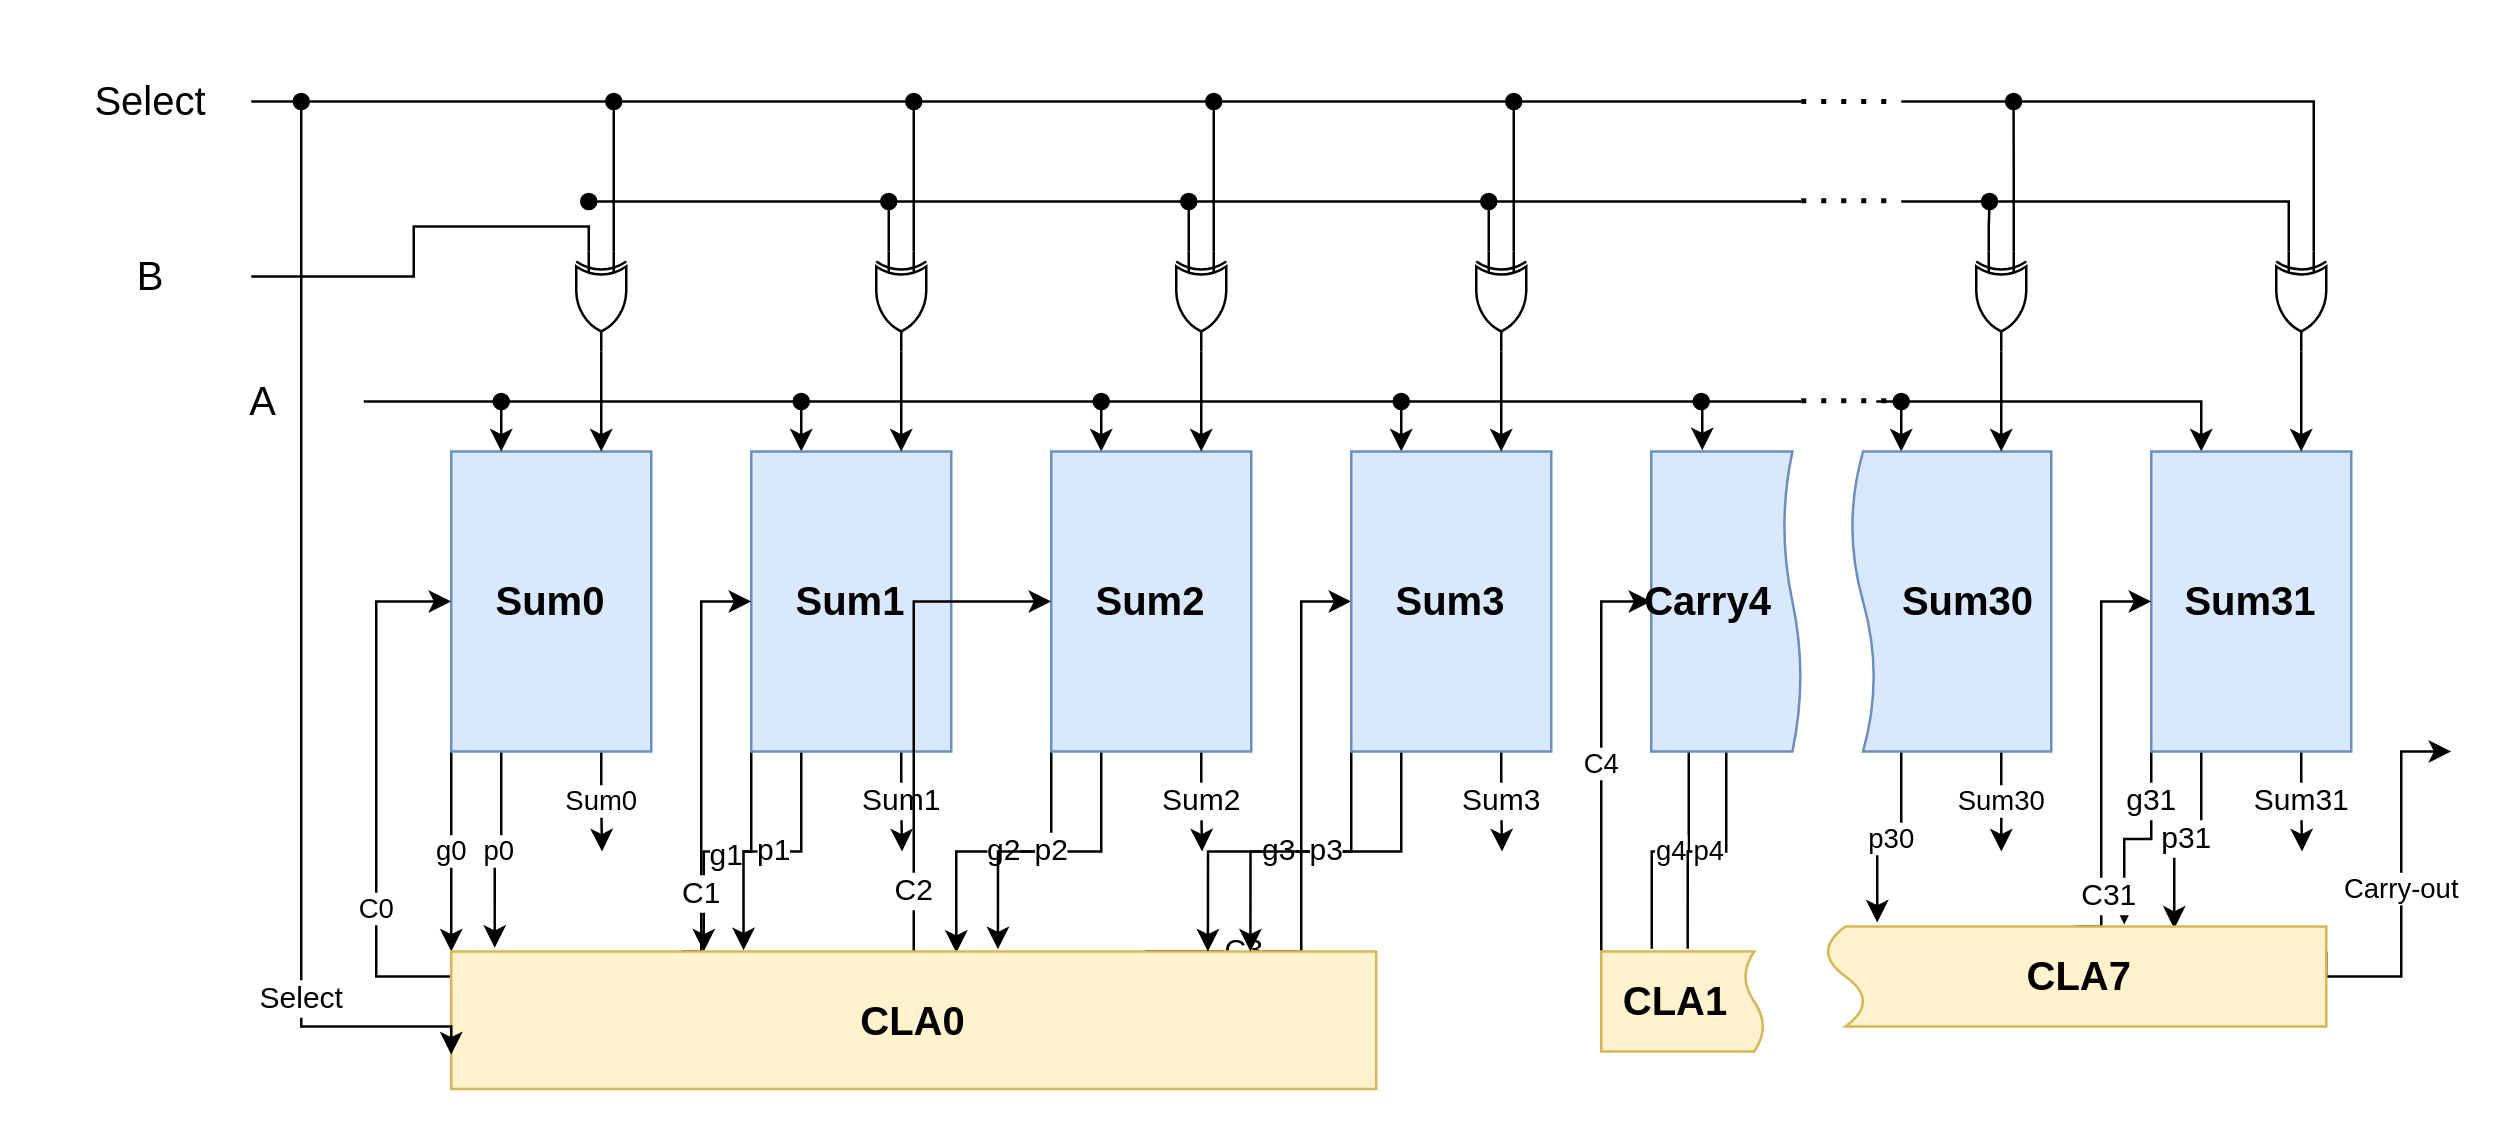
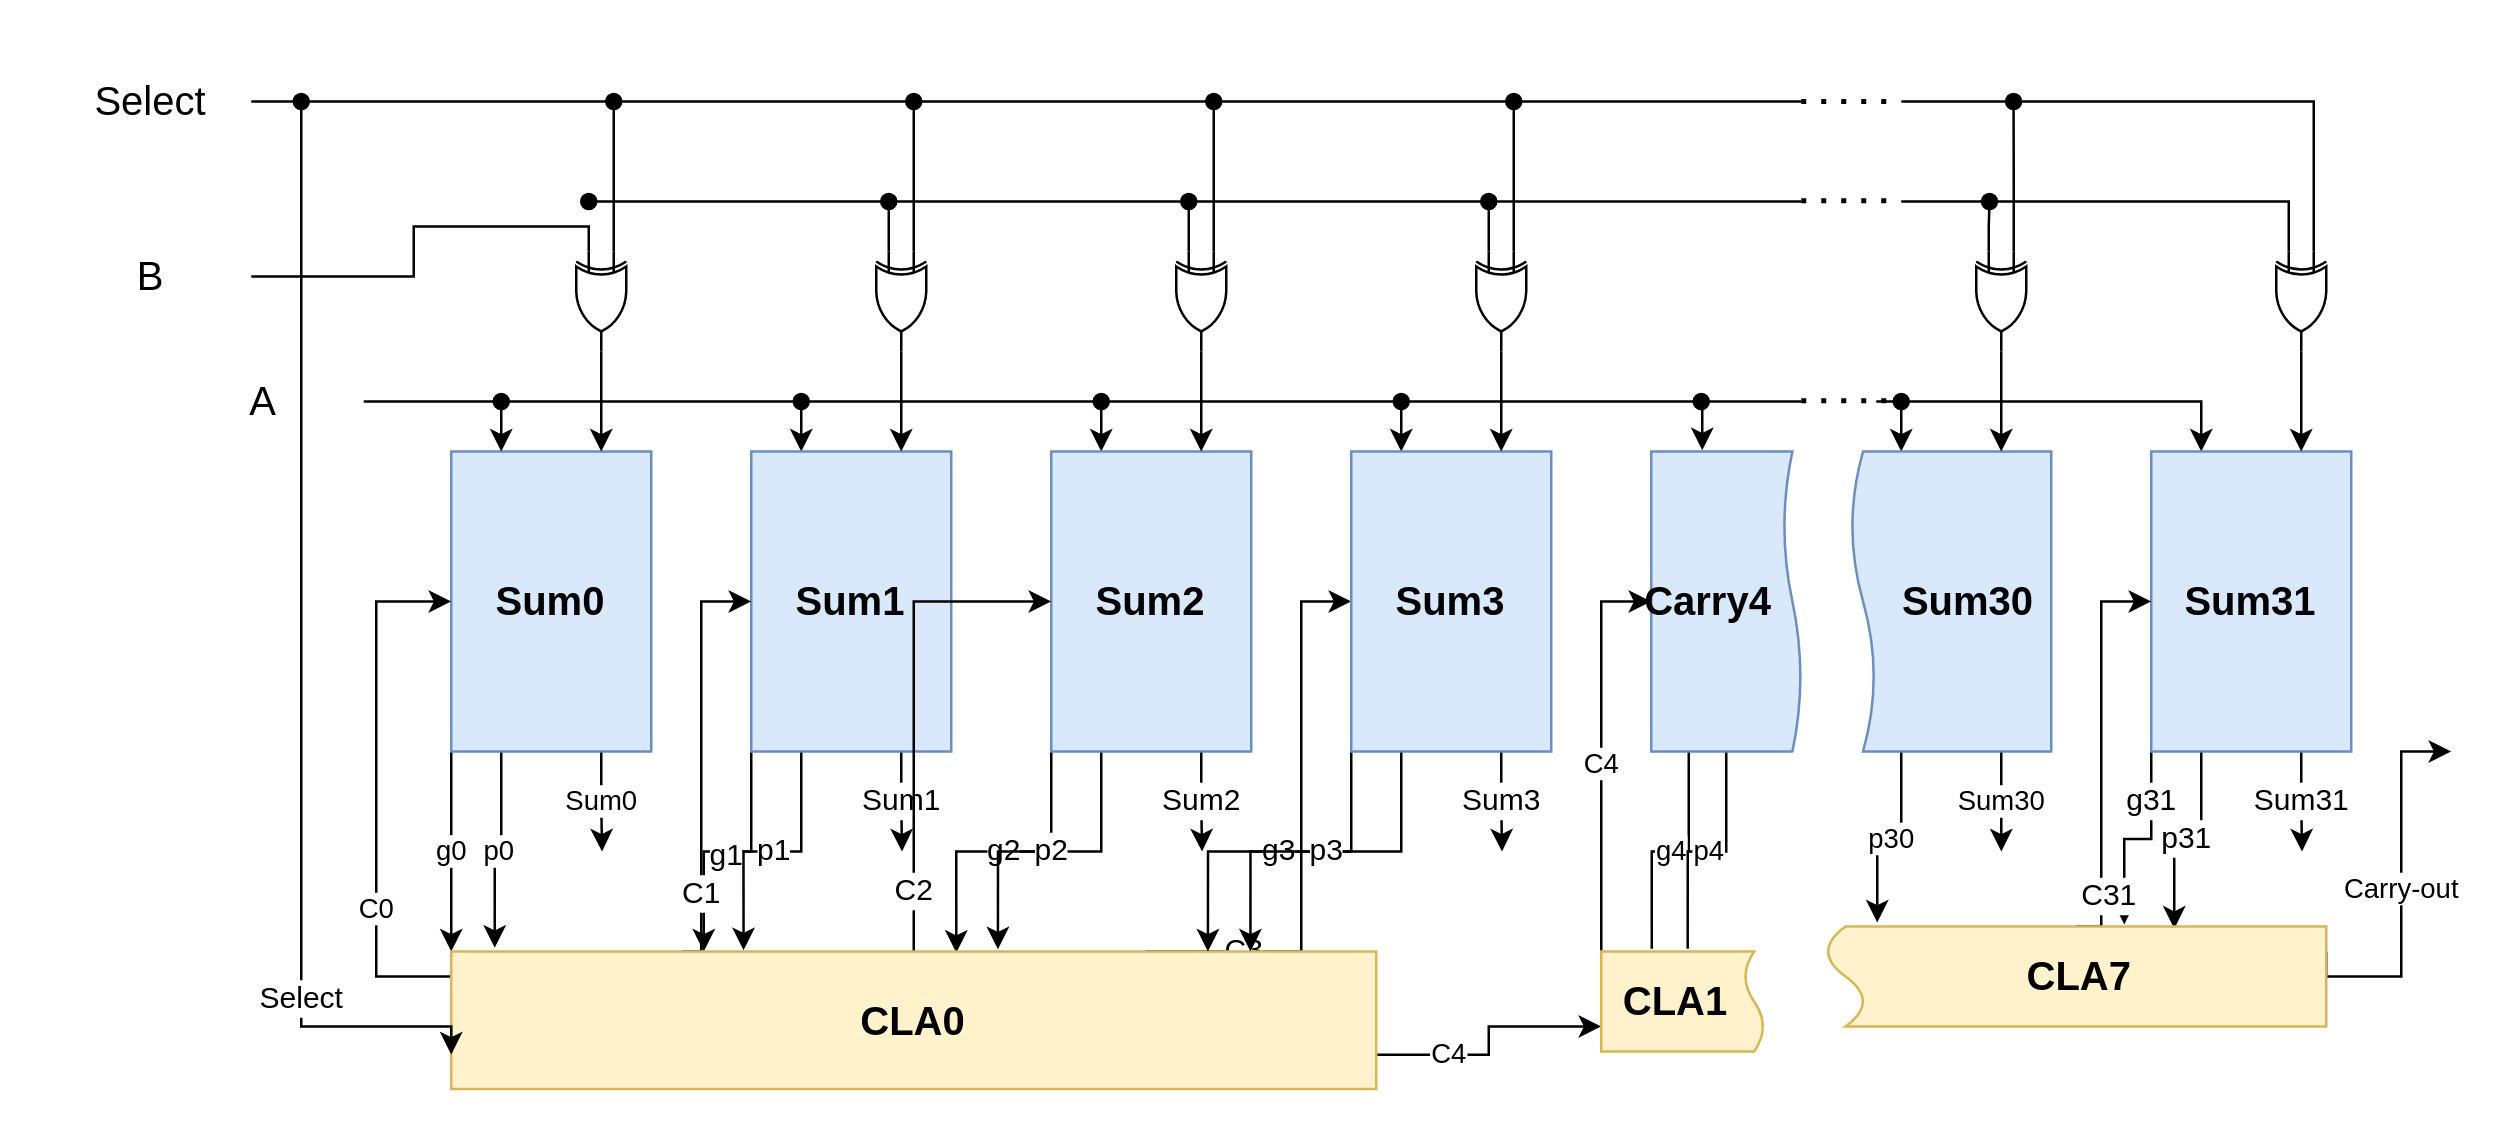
edge "CLA0" -> "CLA1": added, label "C4"
